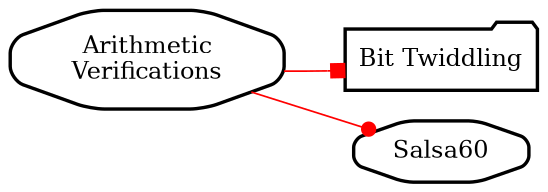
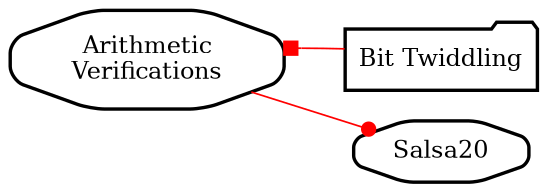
edge "Arithmetic Verifications" -> "Bit Twiddling": reversed
node "Salsa60": label "Salsa60" -> "Salsa20"
